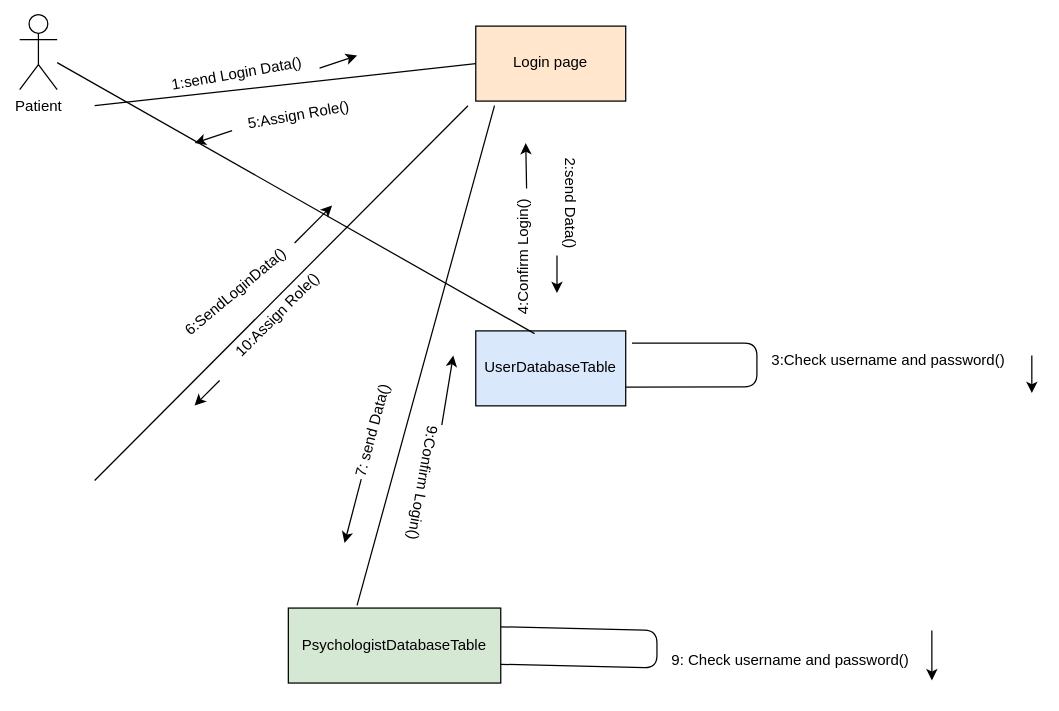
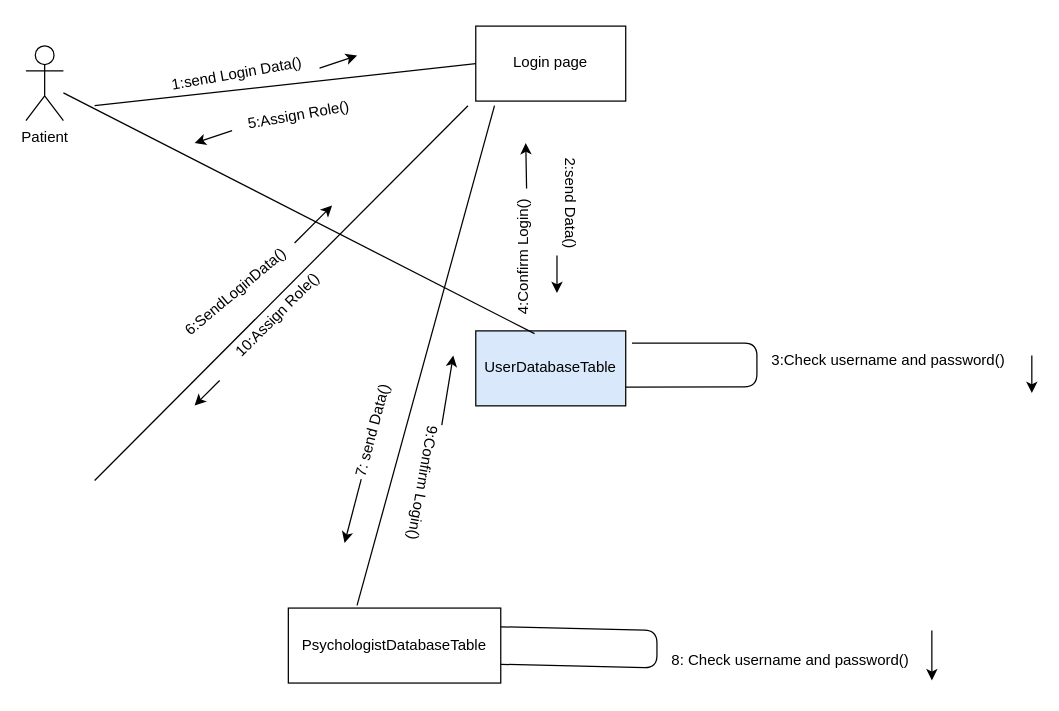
node "Patient": moved (38, 52) -> (44, 83)
node "Login page": fillcolor #ffe6cc -> #ffffff
node "PsychologistDatabaseTable": fillcolor #d5e8d4 -> #ffffff
node "9: Check username and password()": label "9: Check username and password()" -> "8: Check username and password()"
